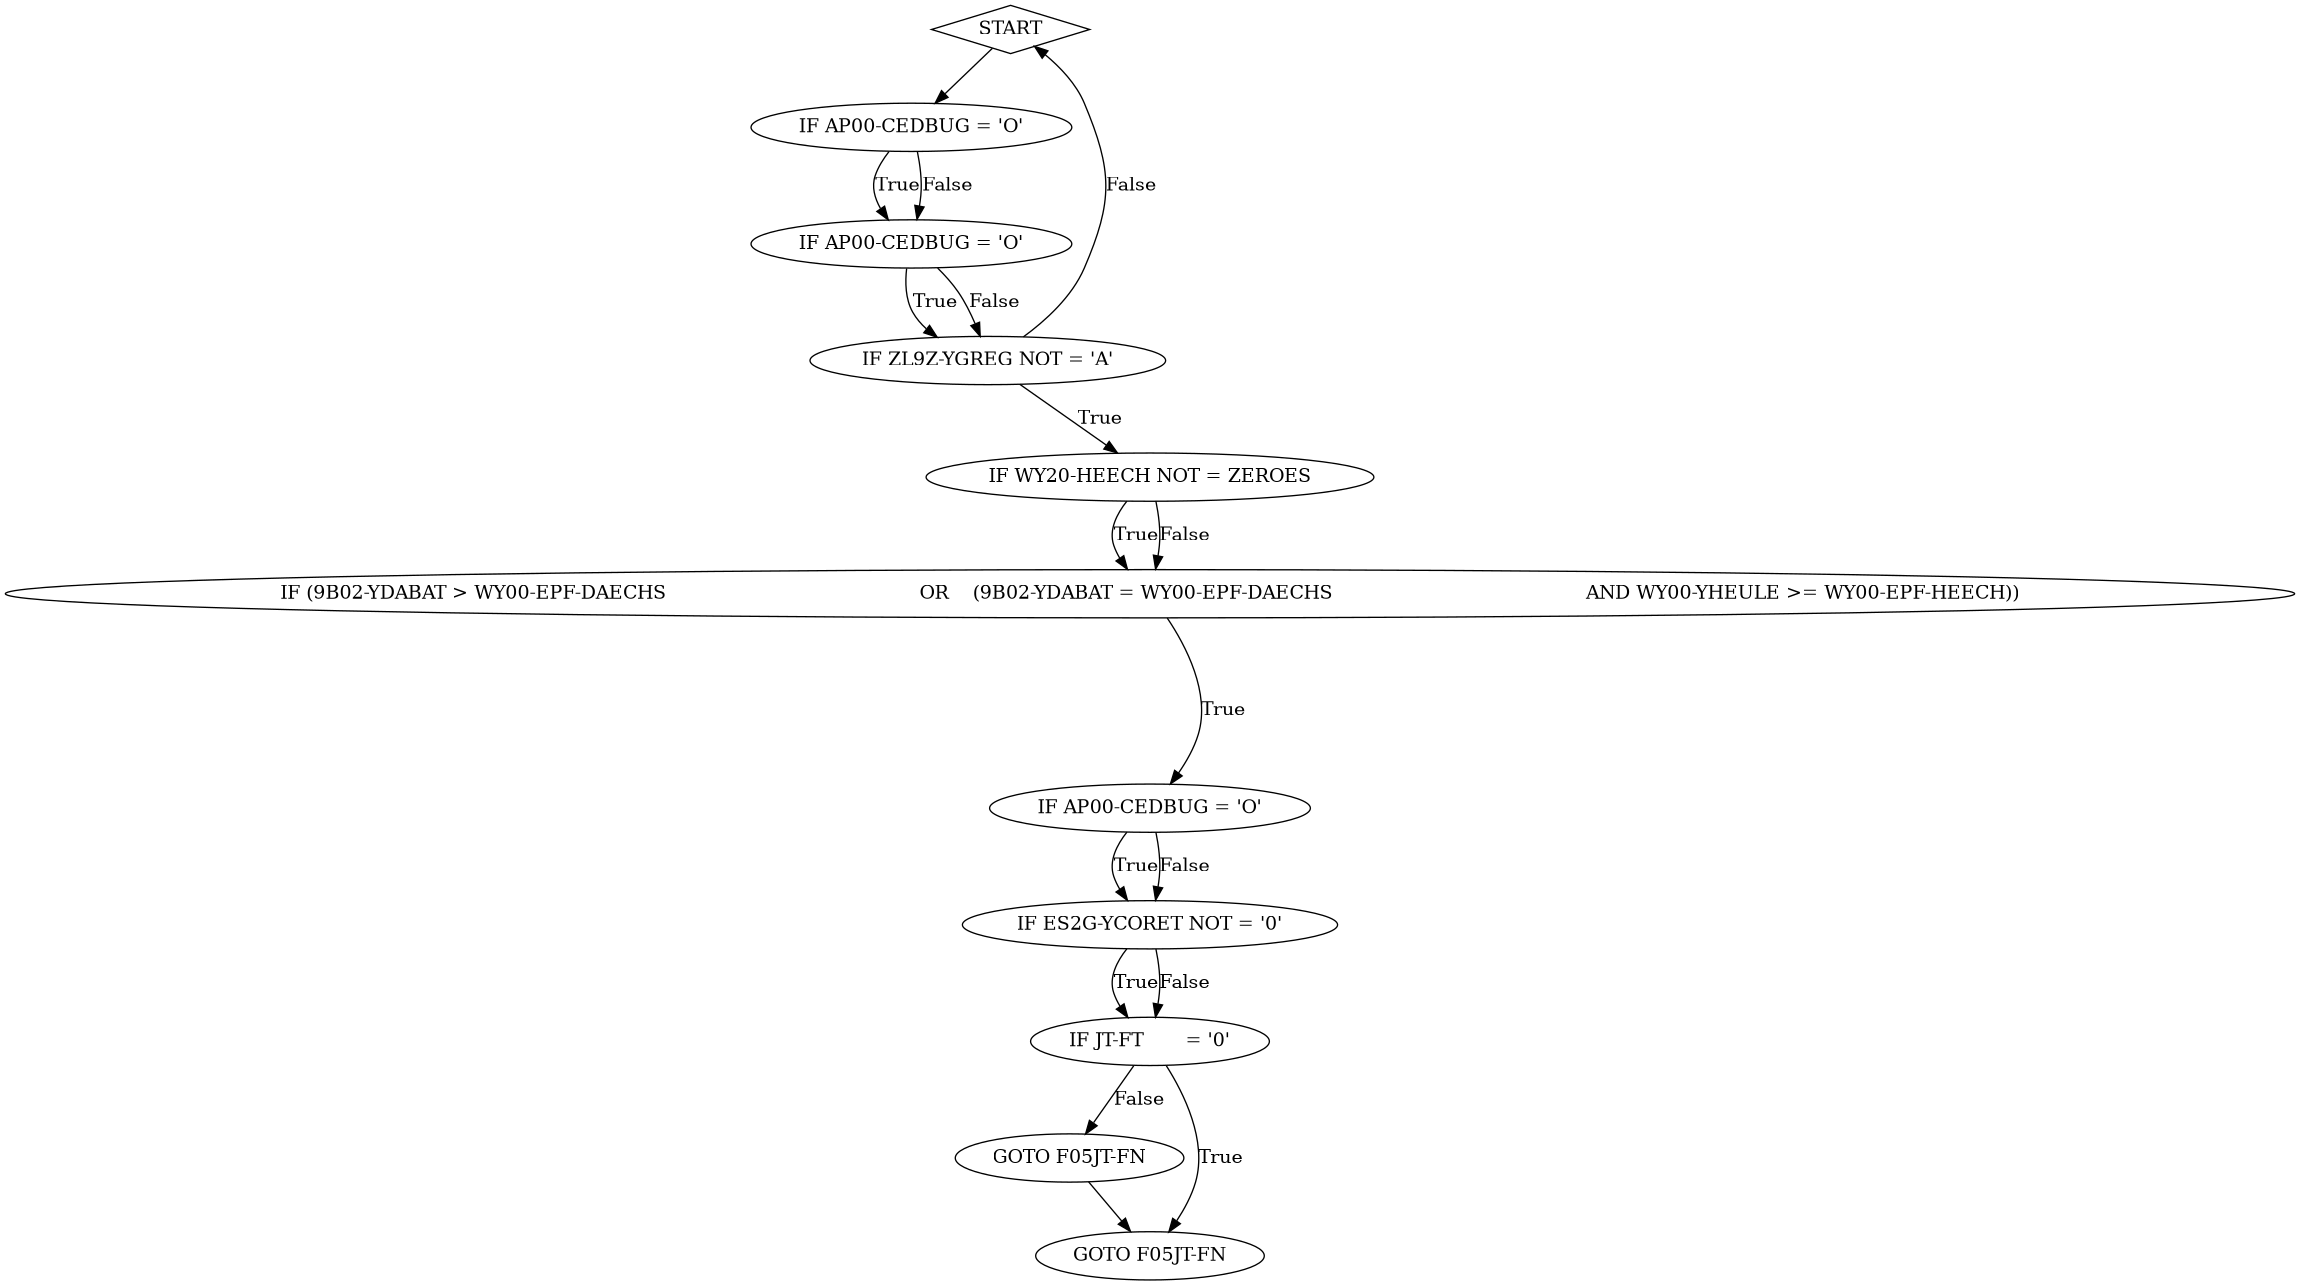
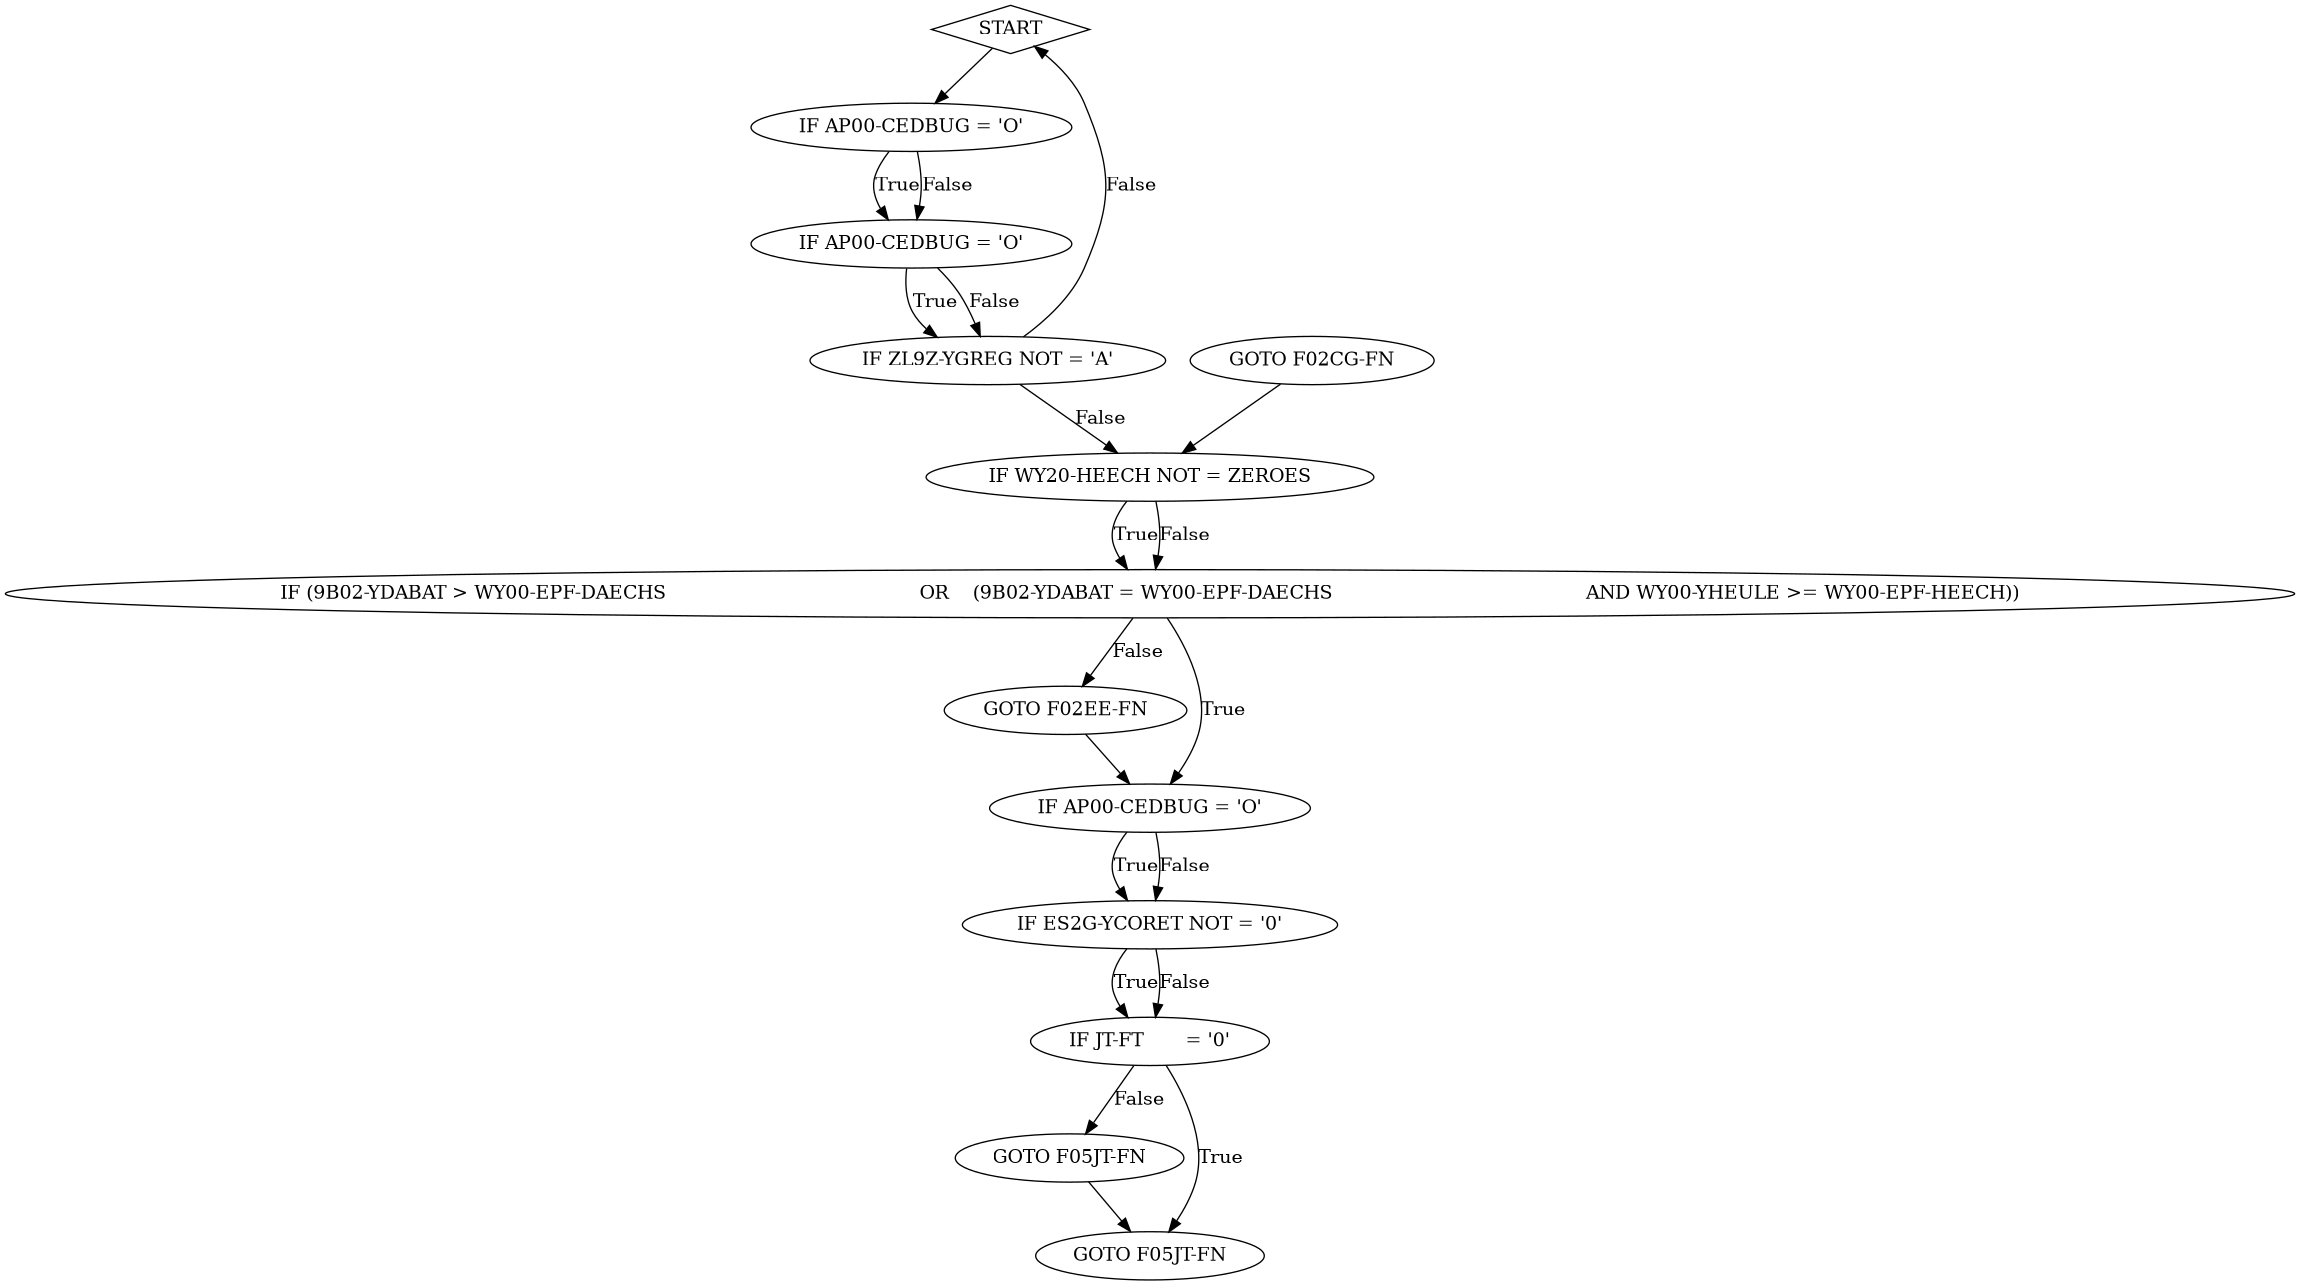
node "GOTO F02CG-FN": added
edge "IF ZL9Z-YGREG NOT = 'A'" -> "IF WY20-HEECH NOT = ZEROES": label "True" -> "False"
node "GOTO F02EE-FN": added
